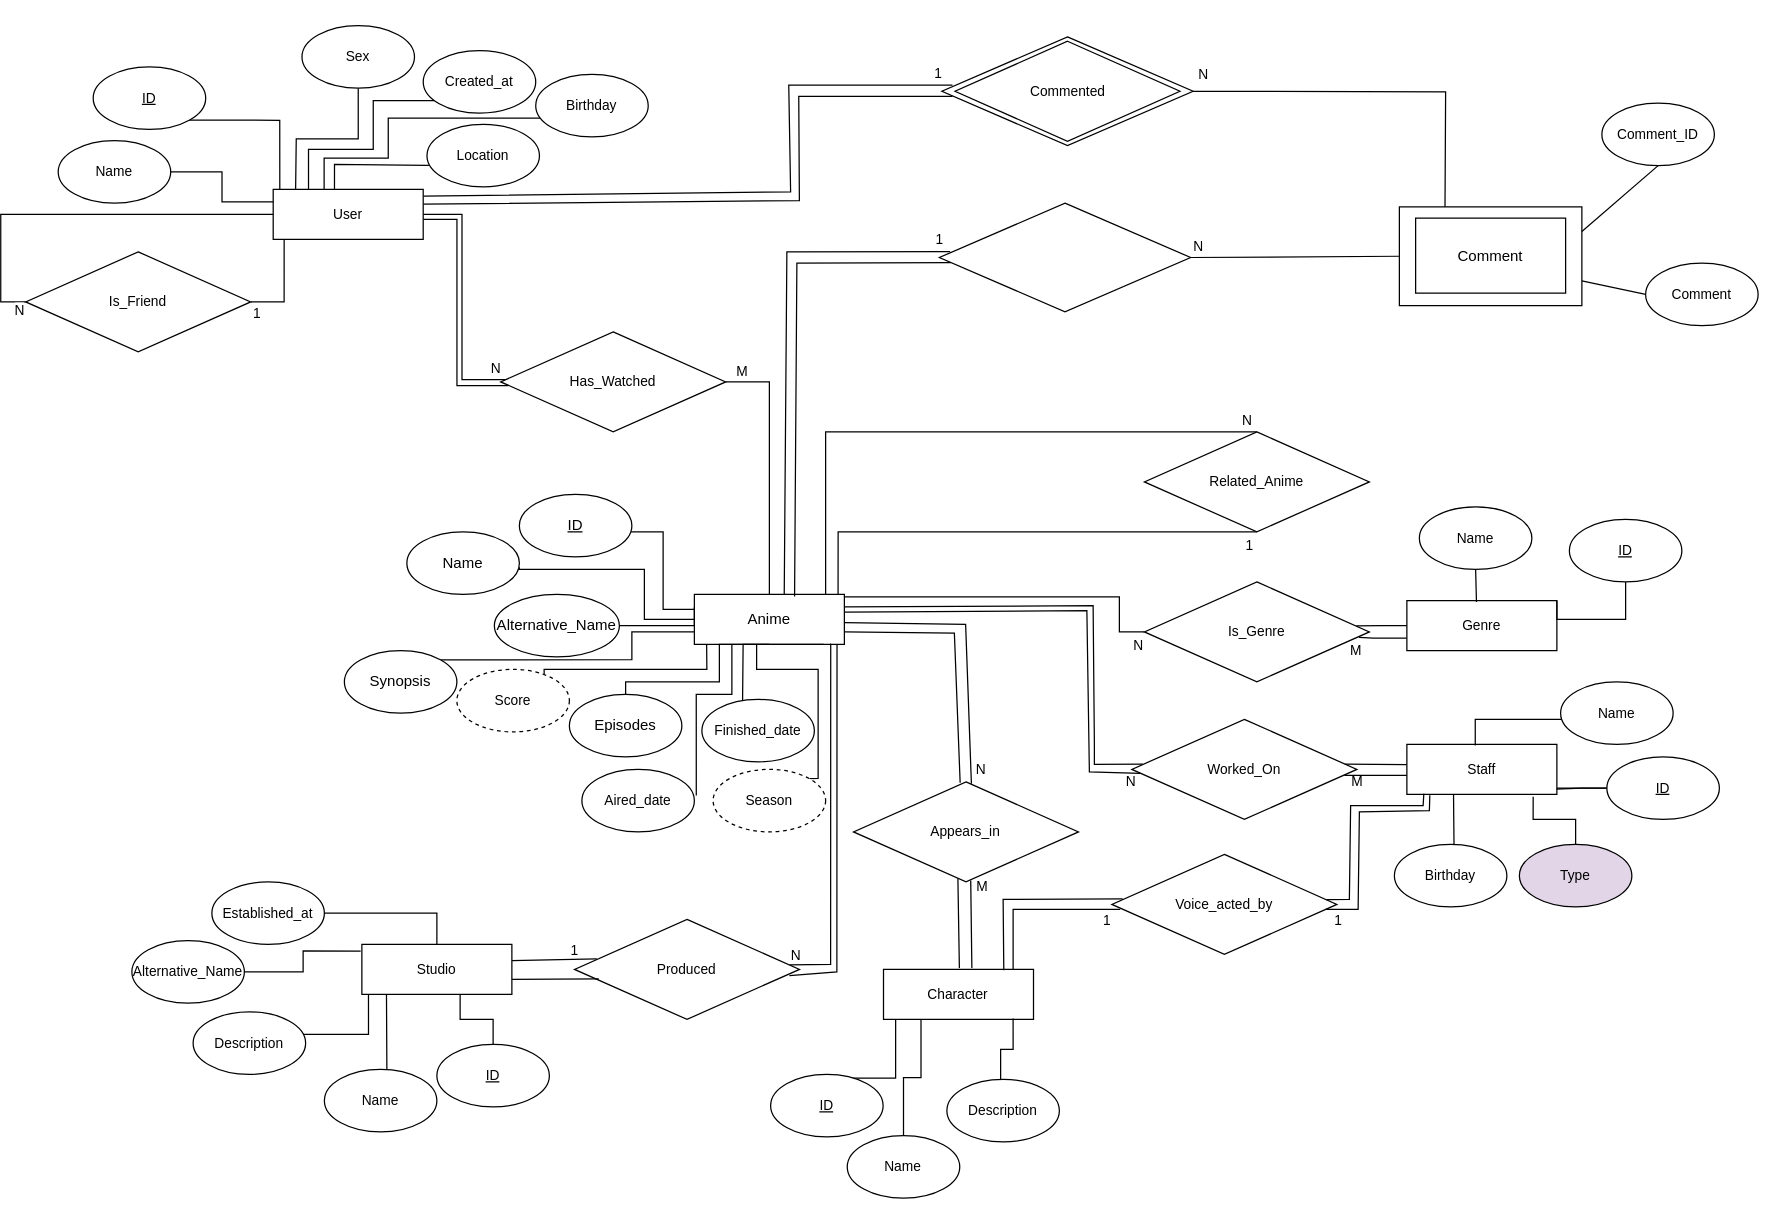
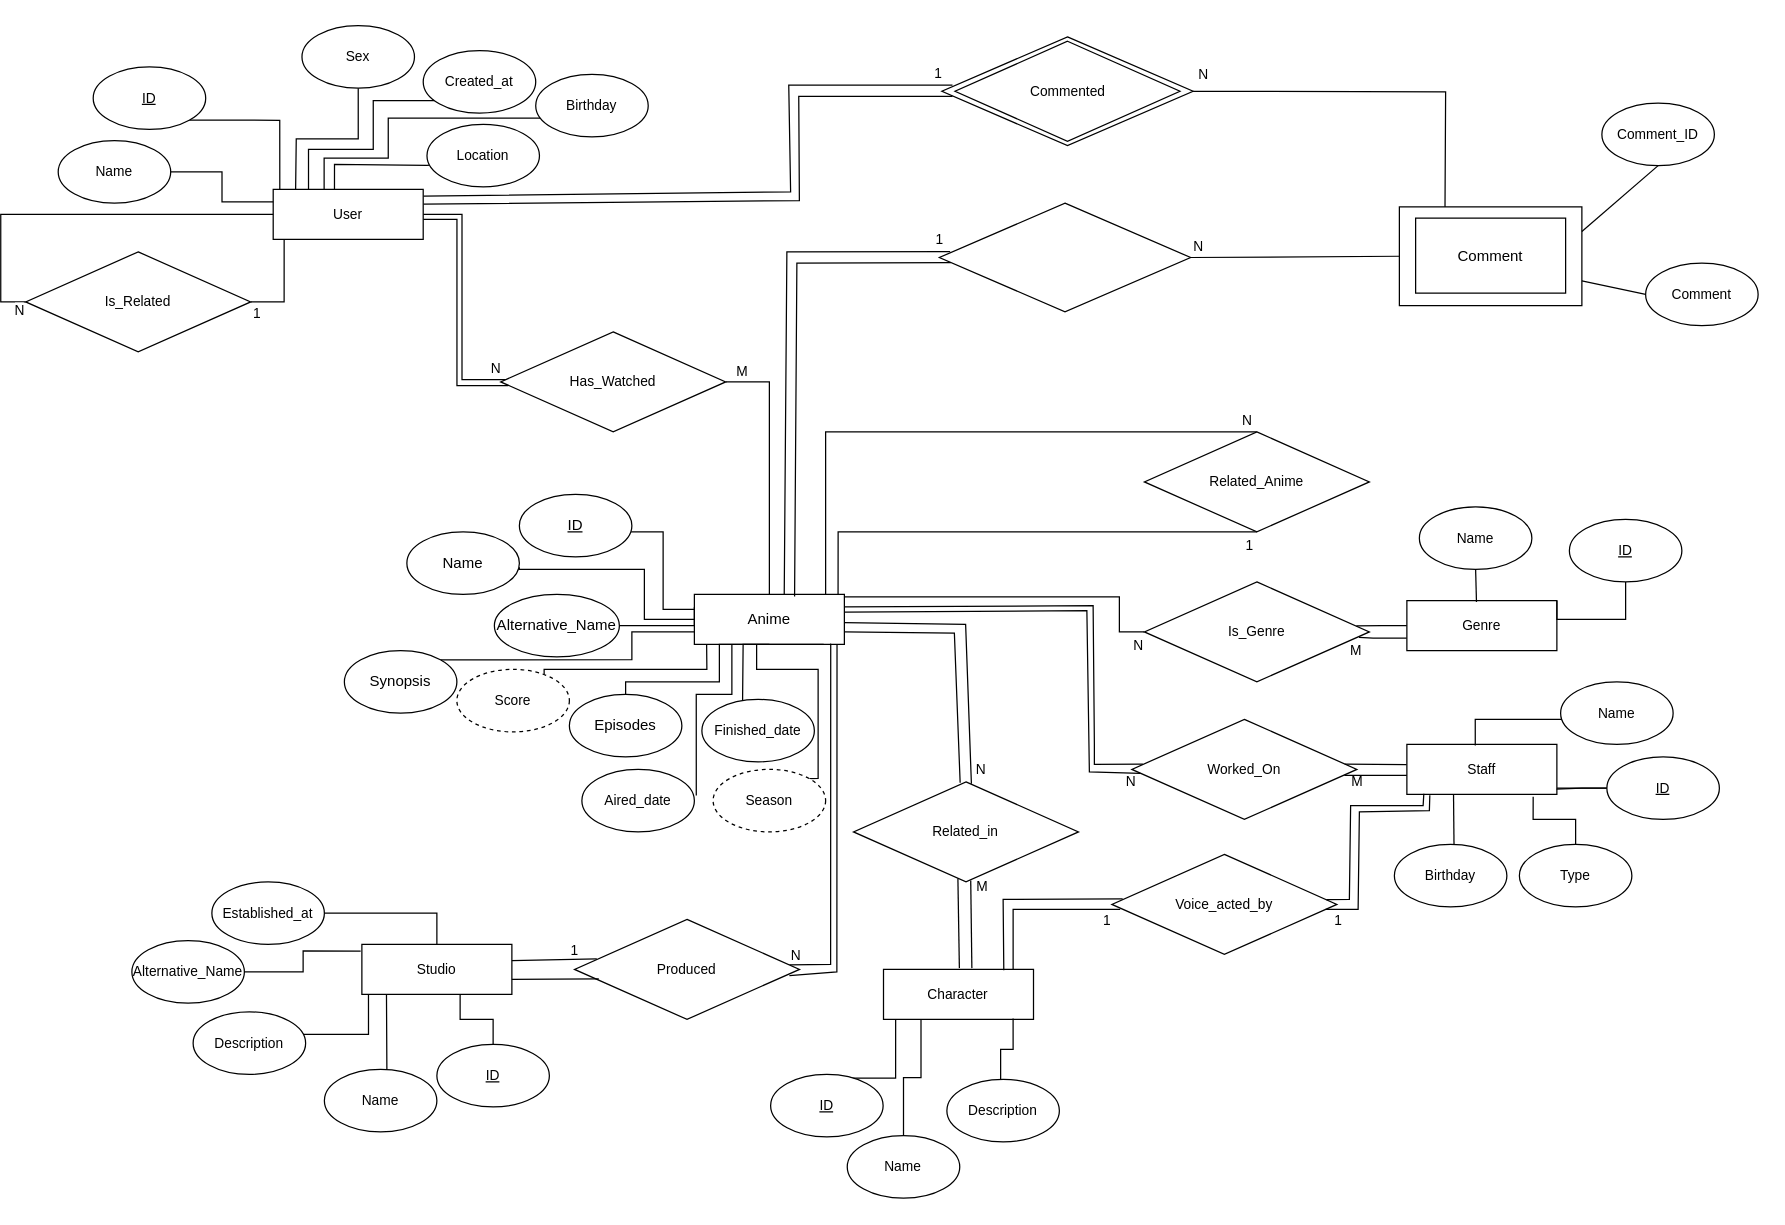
node "Is_Friend": label "Is_Friend" -> "Is_Related"
node "Appears_in": label "Appears_in" -> "Related_in"
node "Type": fillcolor #e1d5e7 -> #ffffff
